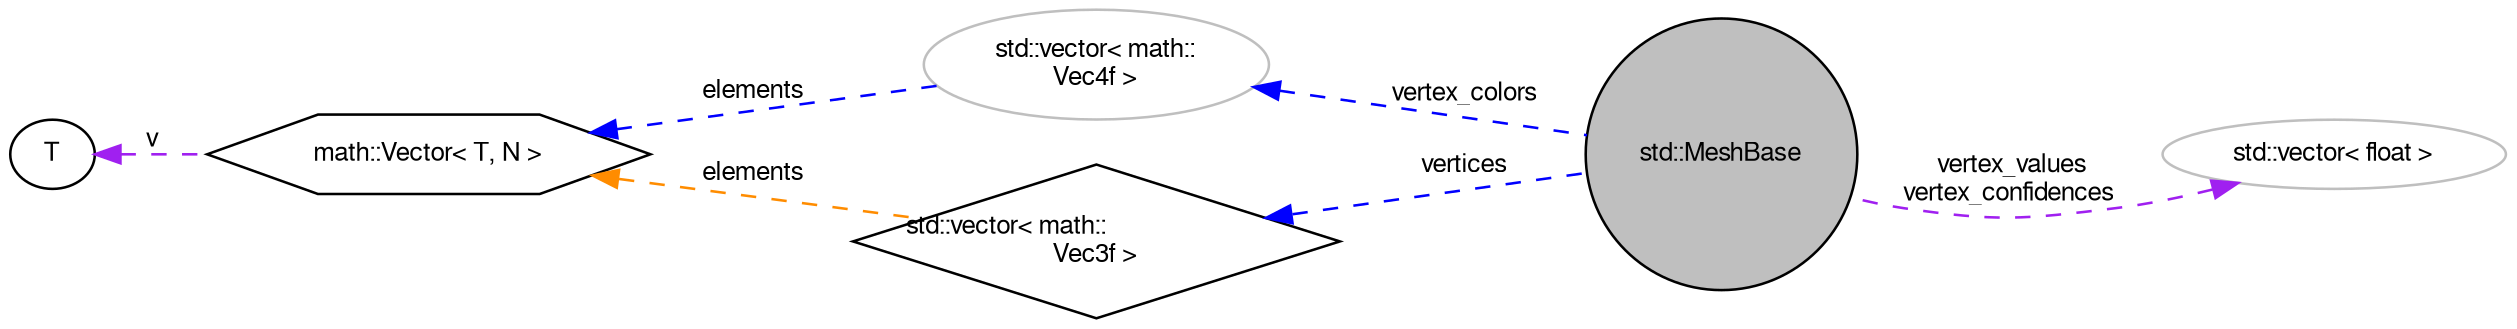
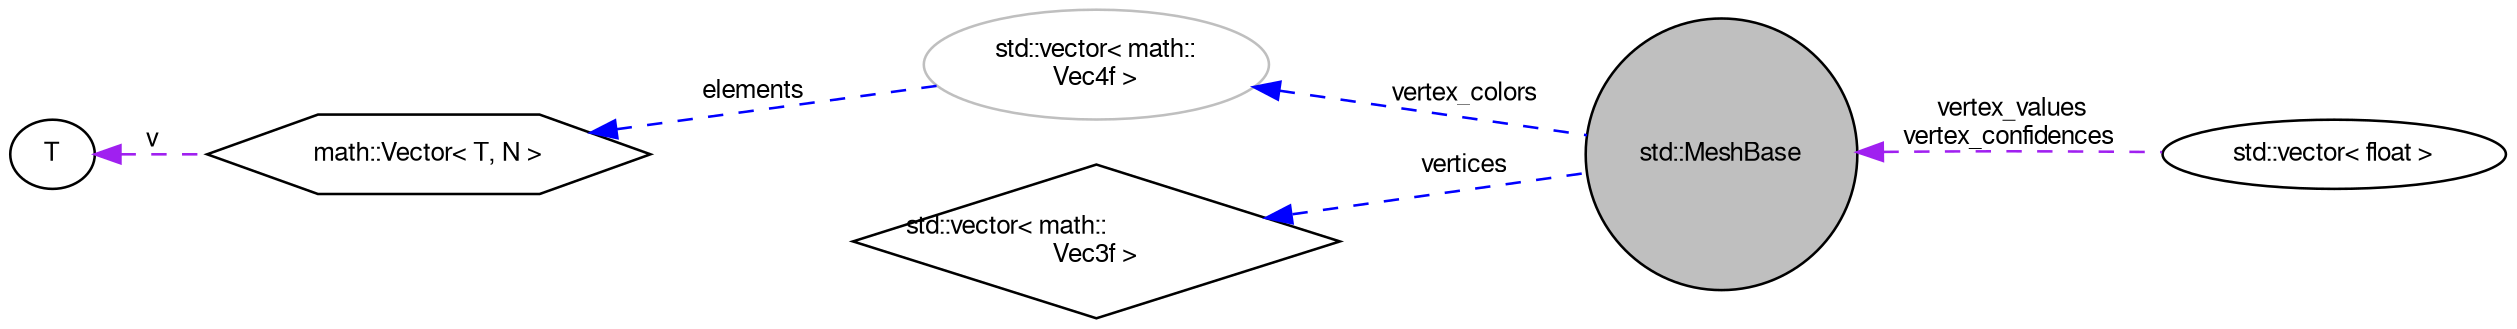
node "std::vector< float >": color grey75 -> black
edge "std::vector< math:: Vec3f >" -> "math::Vector< T, N >": removed, label "elements"
edge "std::MeshBase" -> "std::vector< float >": reversed
